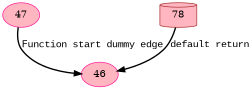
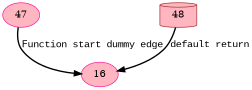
node "78": label "78" -> "48"
node "46": label "46" -> "16"
